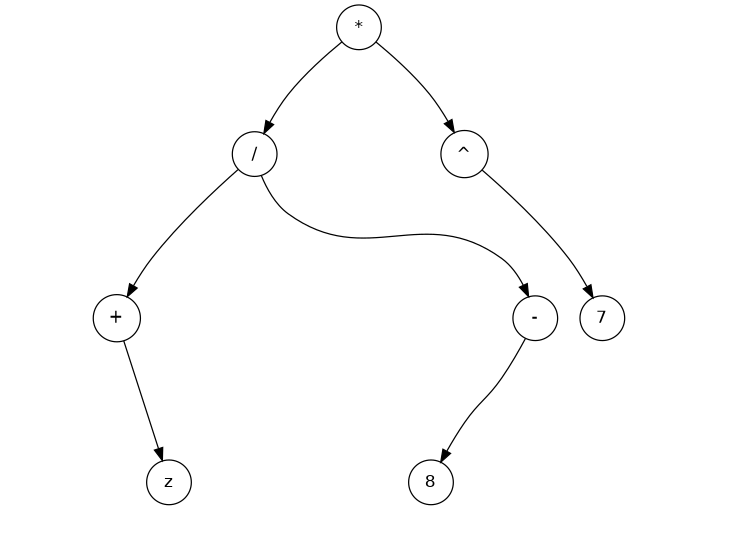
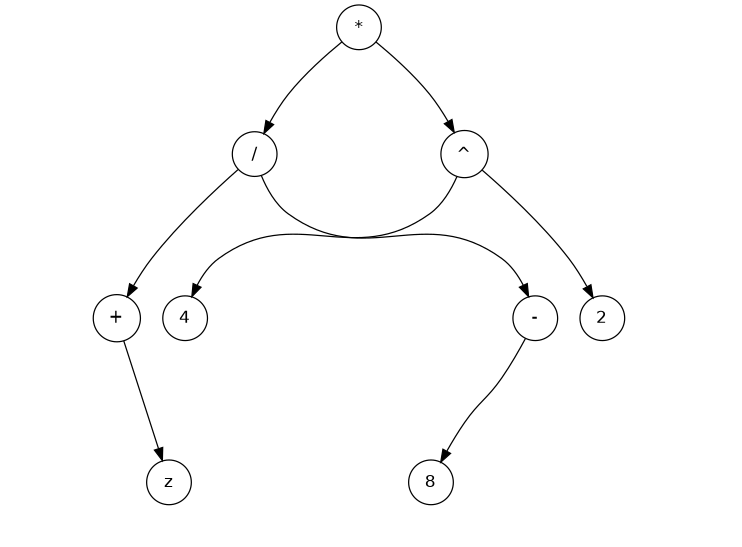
node "4": added
node "7": label "7" -> "2"
